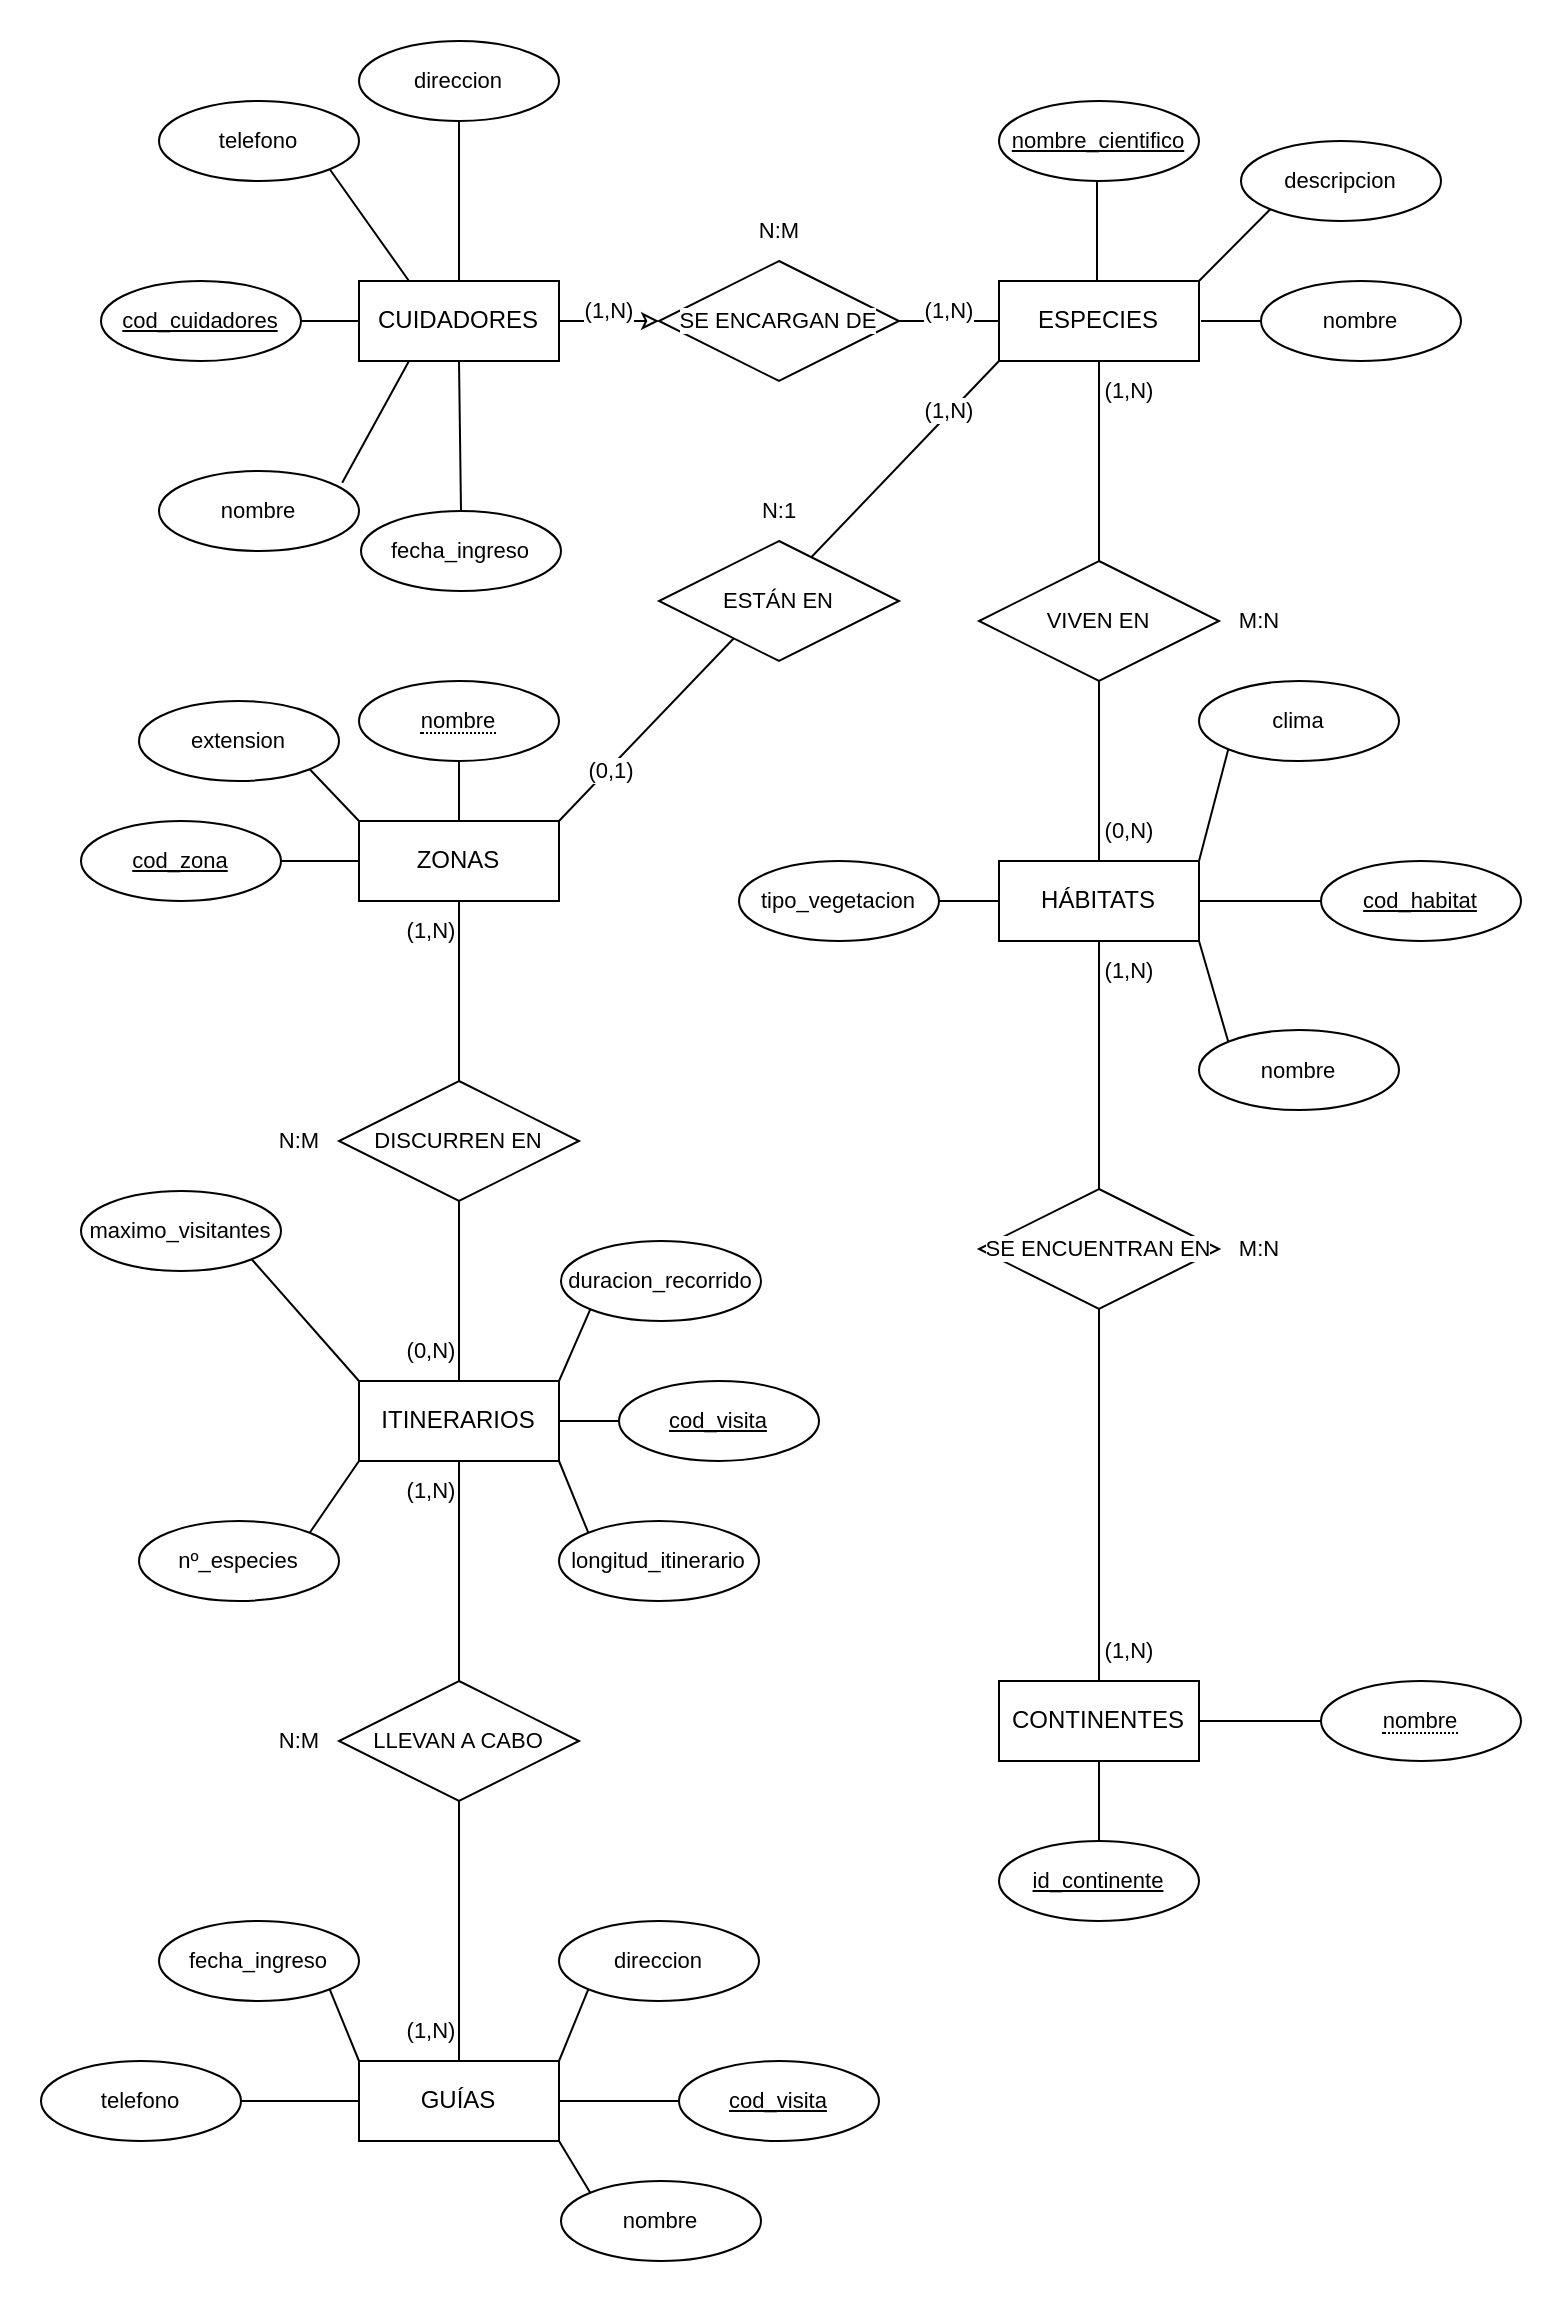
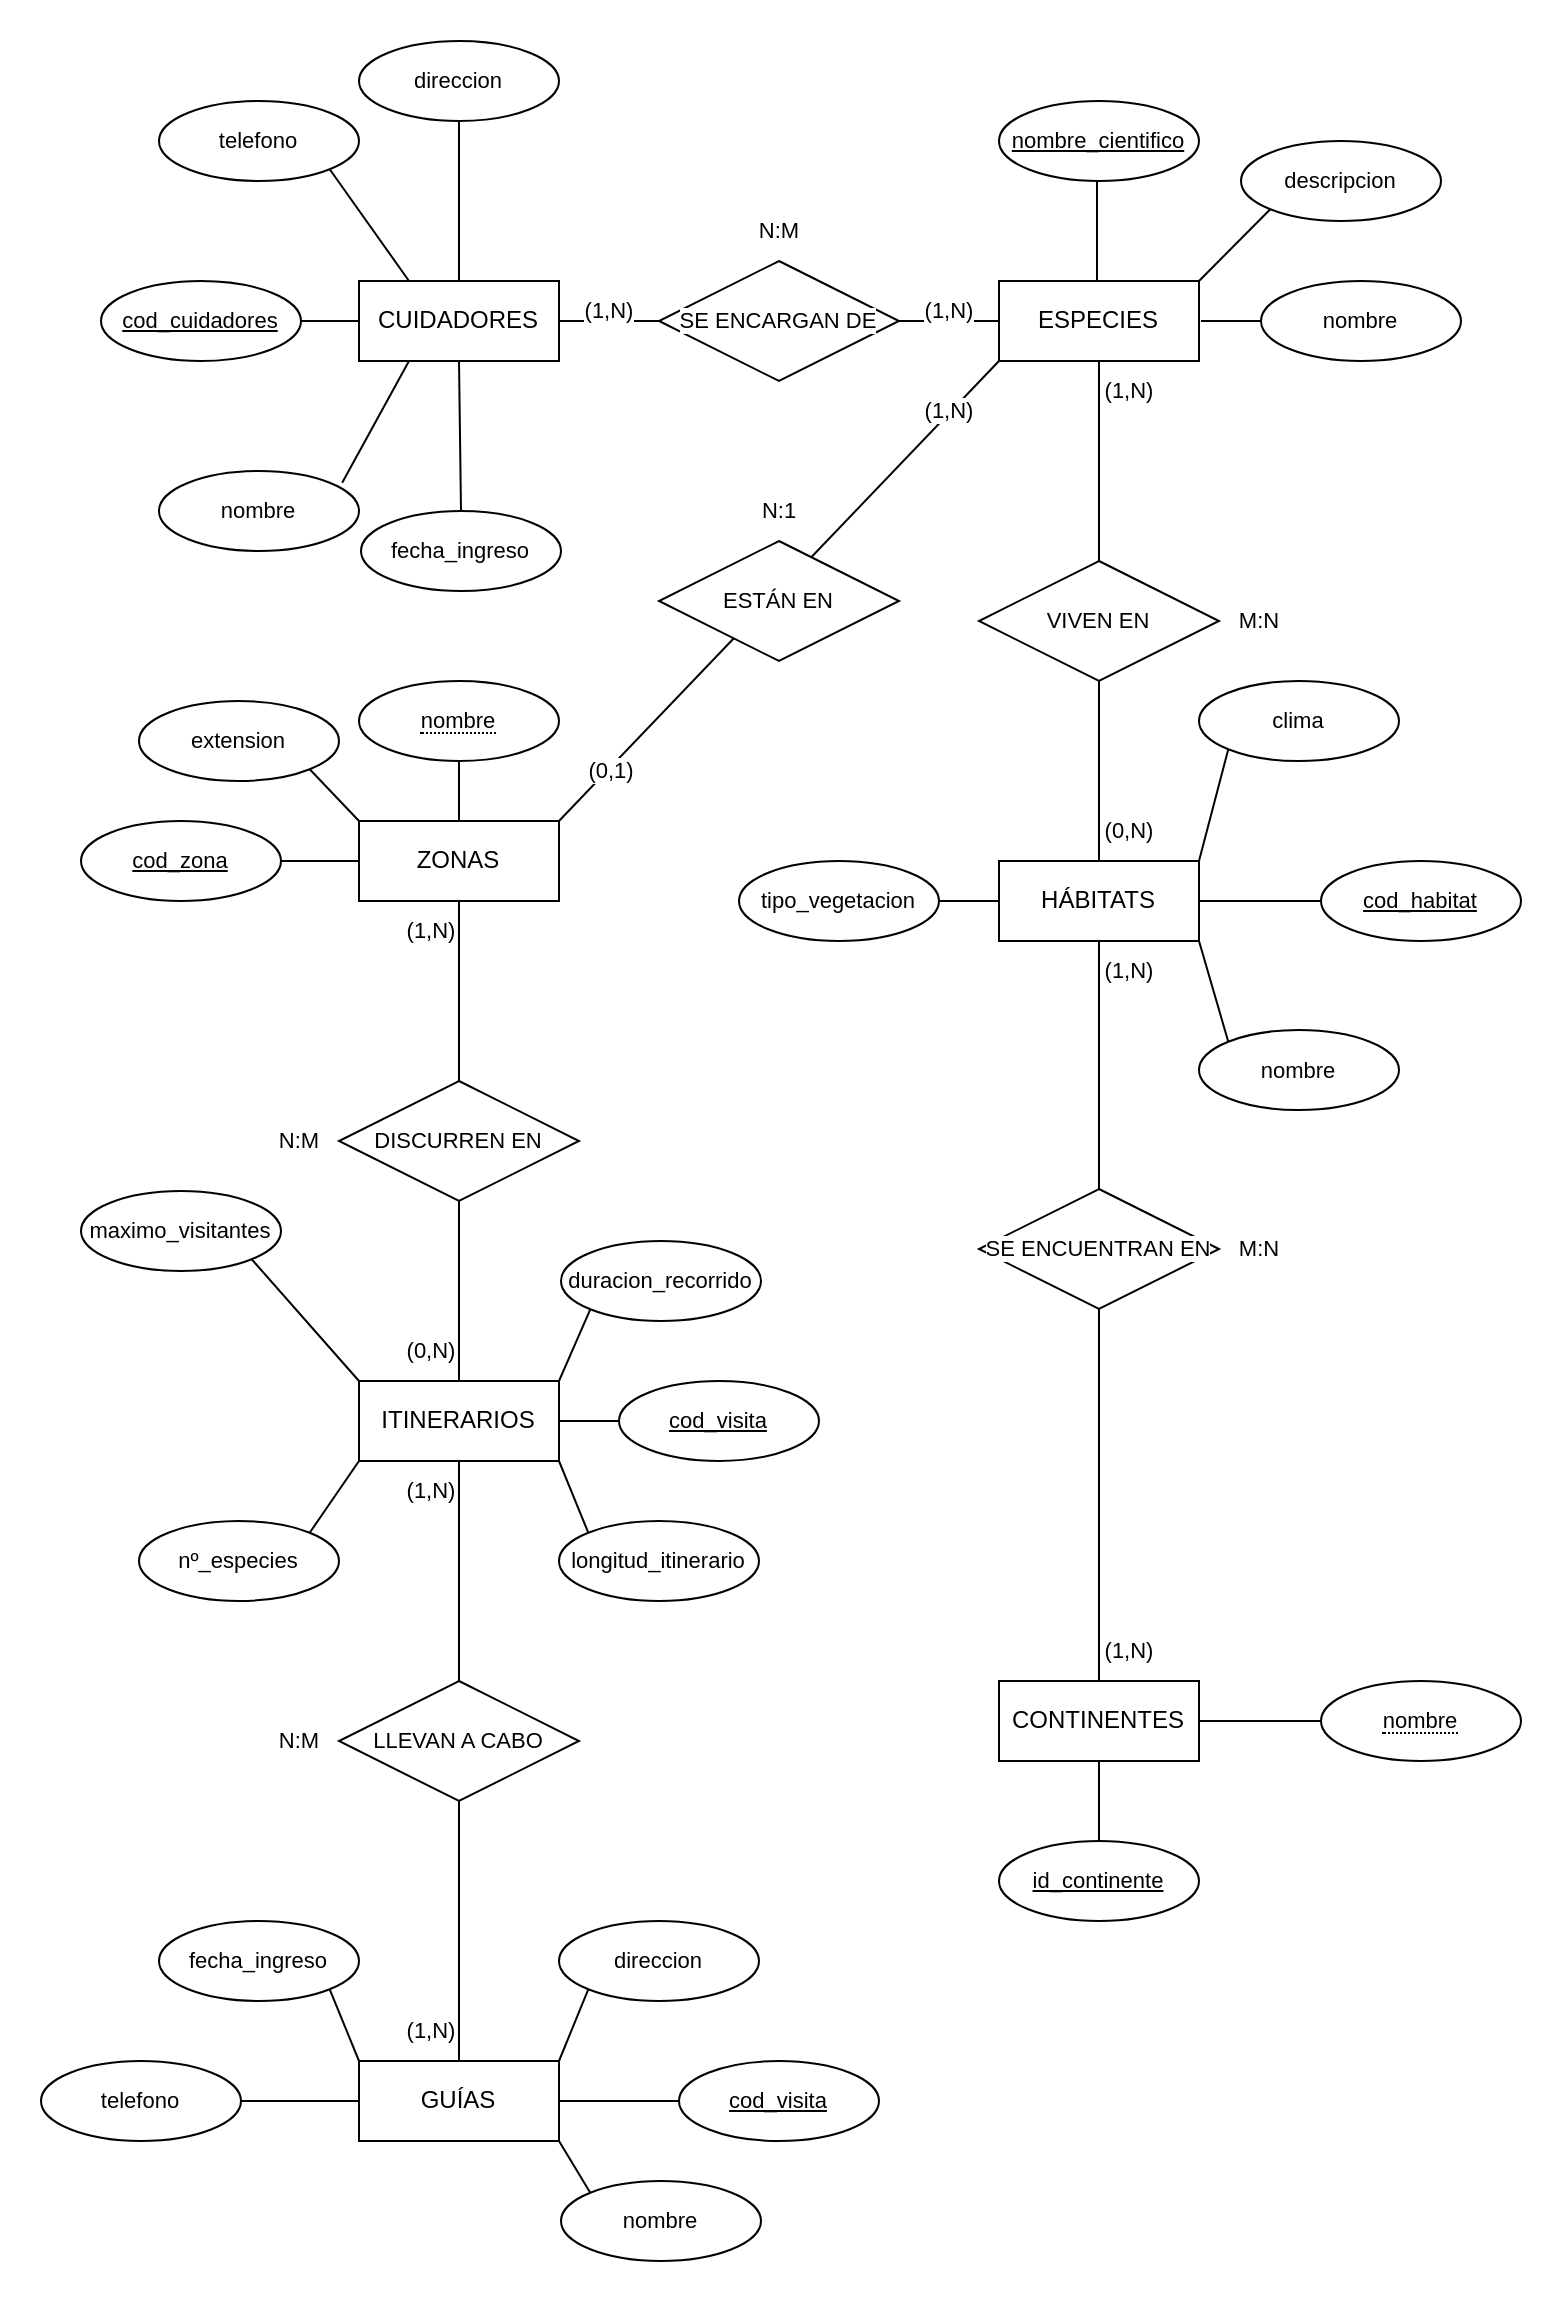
edge "CUIDADORES" -> "SE ENCARGAN DE": arrowhead classic -> none
